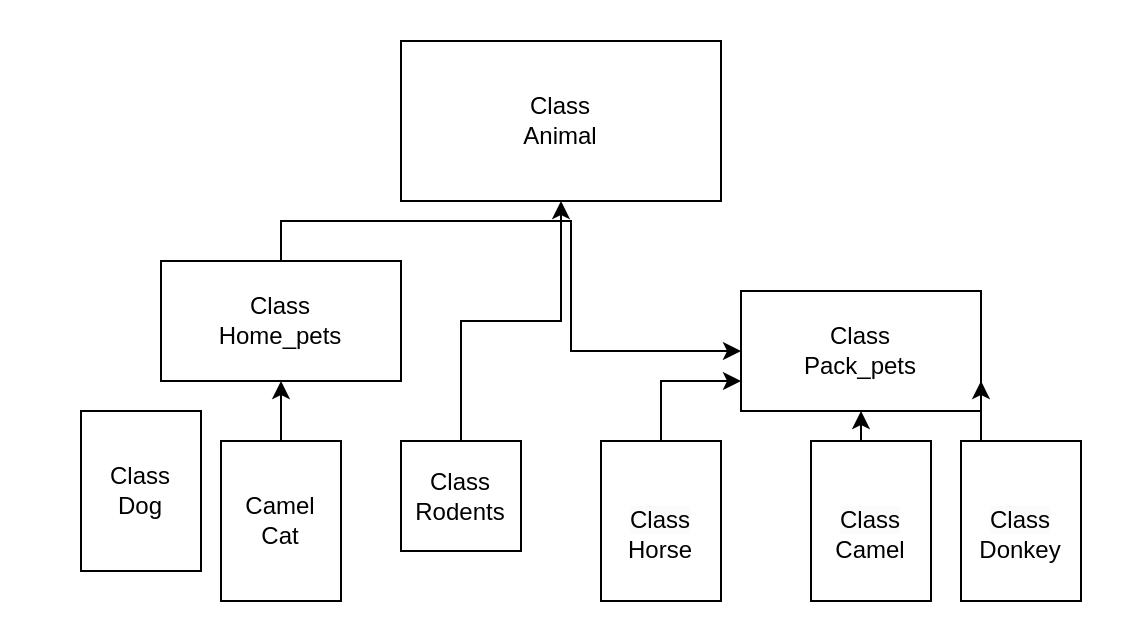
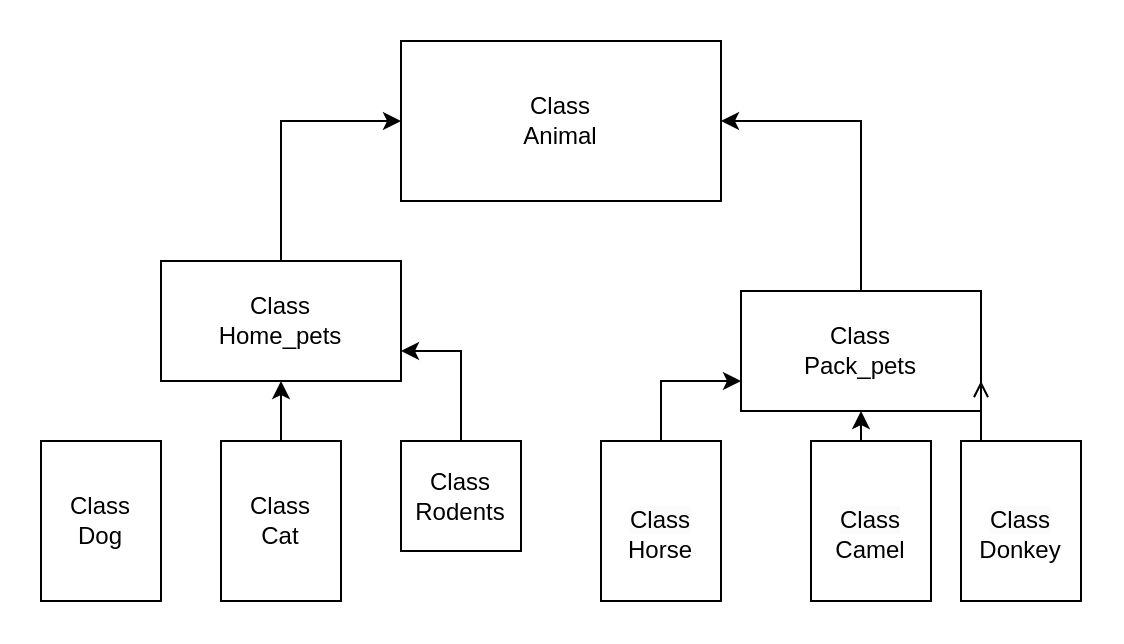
edge "Class Pack_pets" -> "Class Animal": added
edge "Class Home_pets" -> "Class Pack_pets": now "Class Home_pets" -> "Class Animal"
edge "Class Rodents" -> "Class Animal": now "Class Rodents" -> "Class Home_pets"
edge "Class Donkey" -> "Class Pack_pets": arrowhead classic -> open
node "Class Dog": moved (141, 491) -> (101, 521)
node "Camel Cat": label "Camel Cat" -> "Class Cat"
